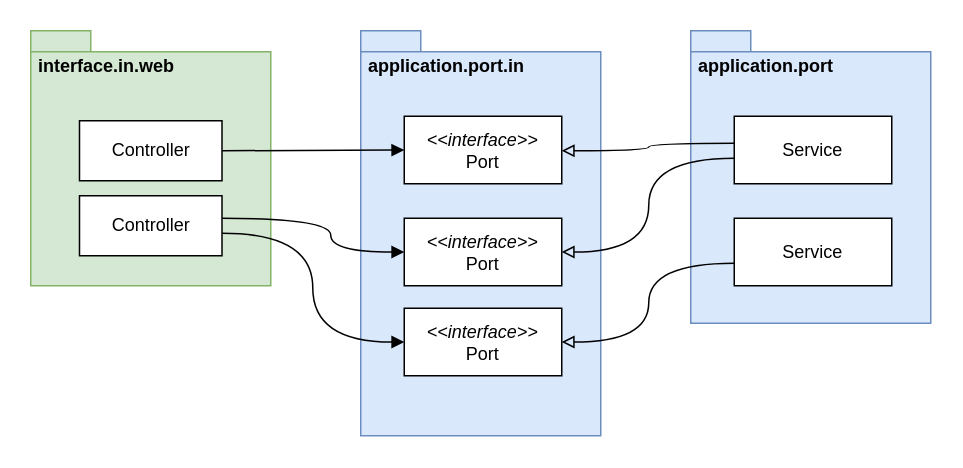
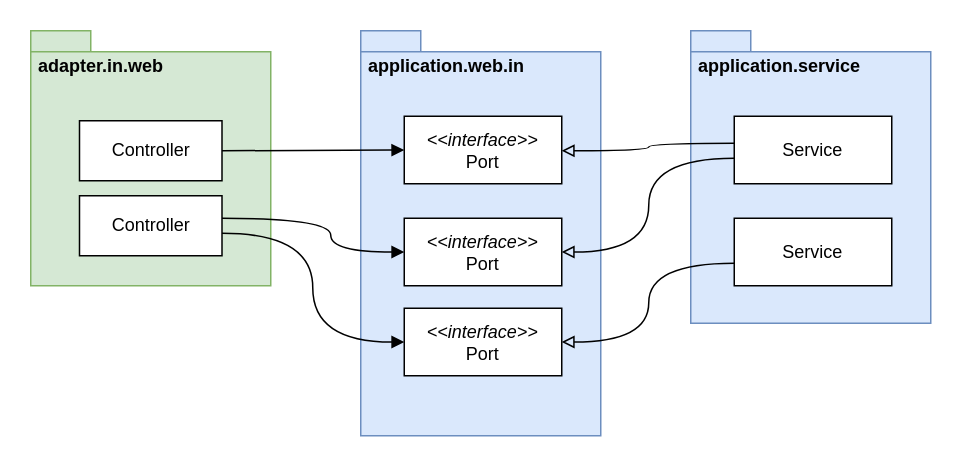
node "interface.in.web": label "interface.in.web" -> "adapter.in.web"
node "application.port.in": label "application.port.in" -> "application.web.in"
node "application.port": label "application.port" -> "application.service"
